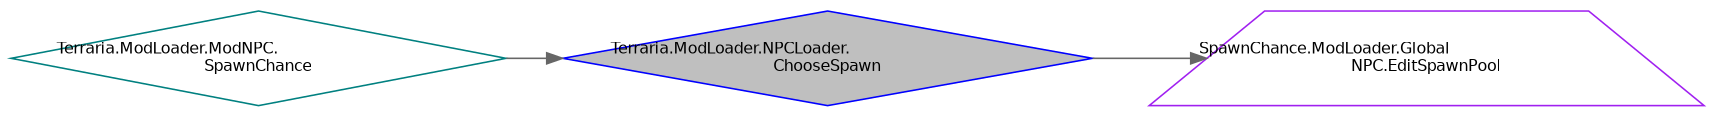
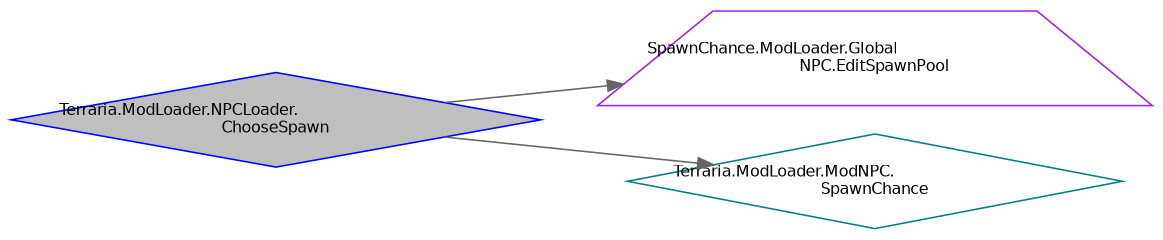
edge "Terraria.ModLoader.ModNPC. SpawnChance" -> "Terraria.ModLoader.NPCLoader. ChooseSpawn": reversed
